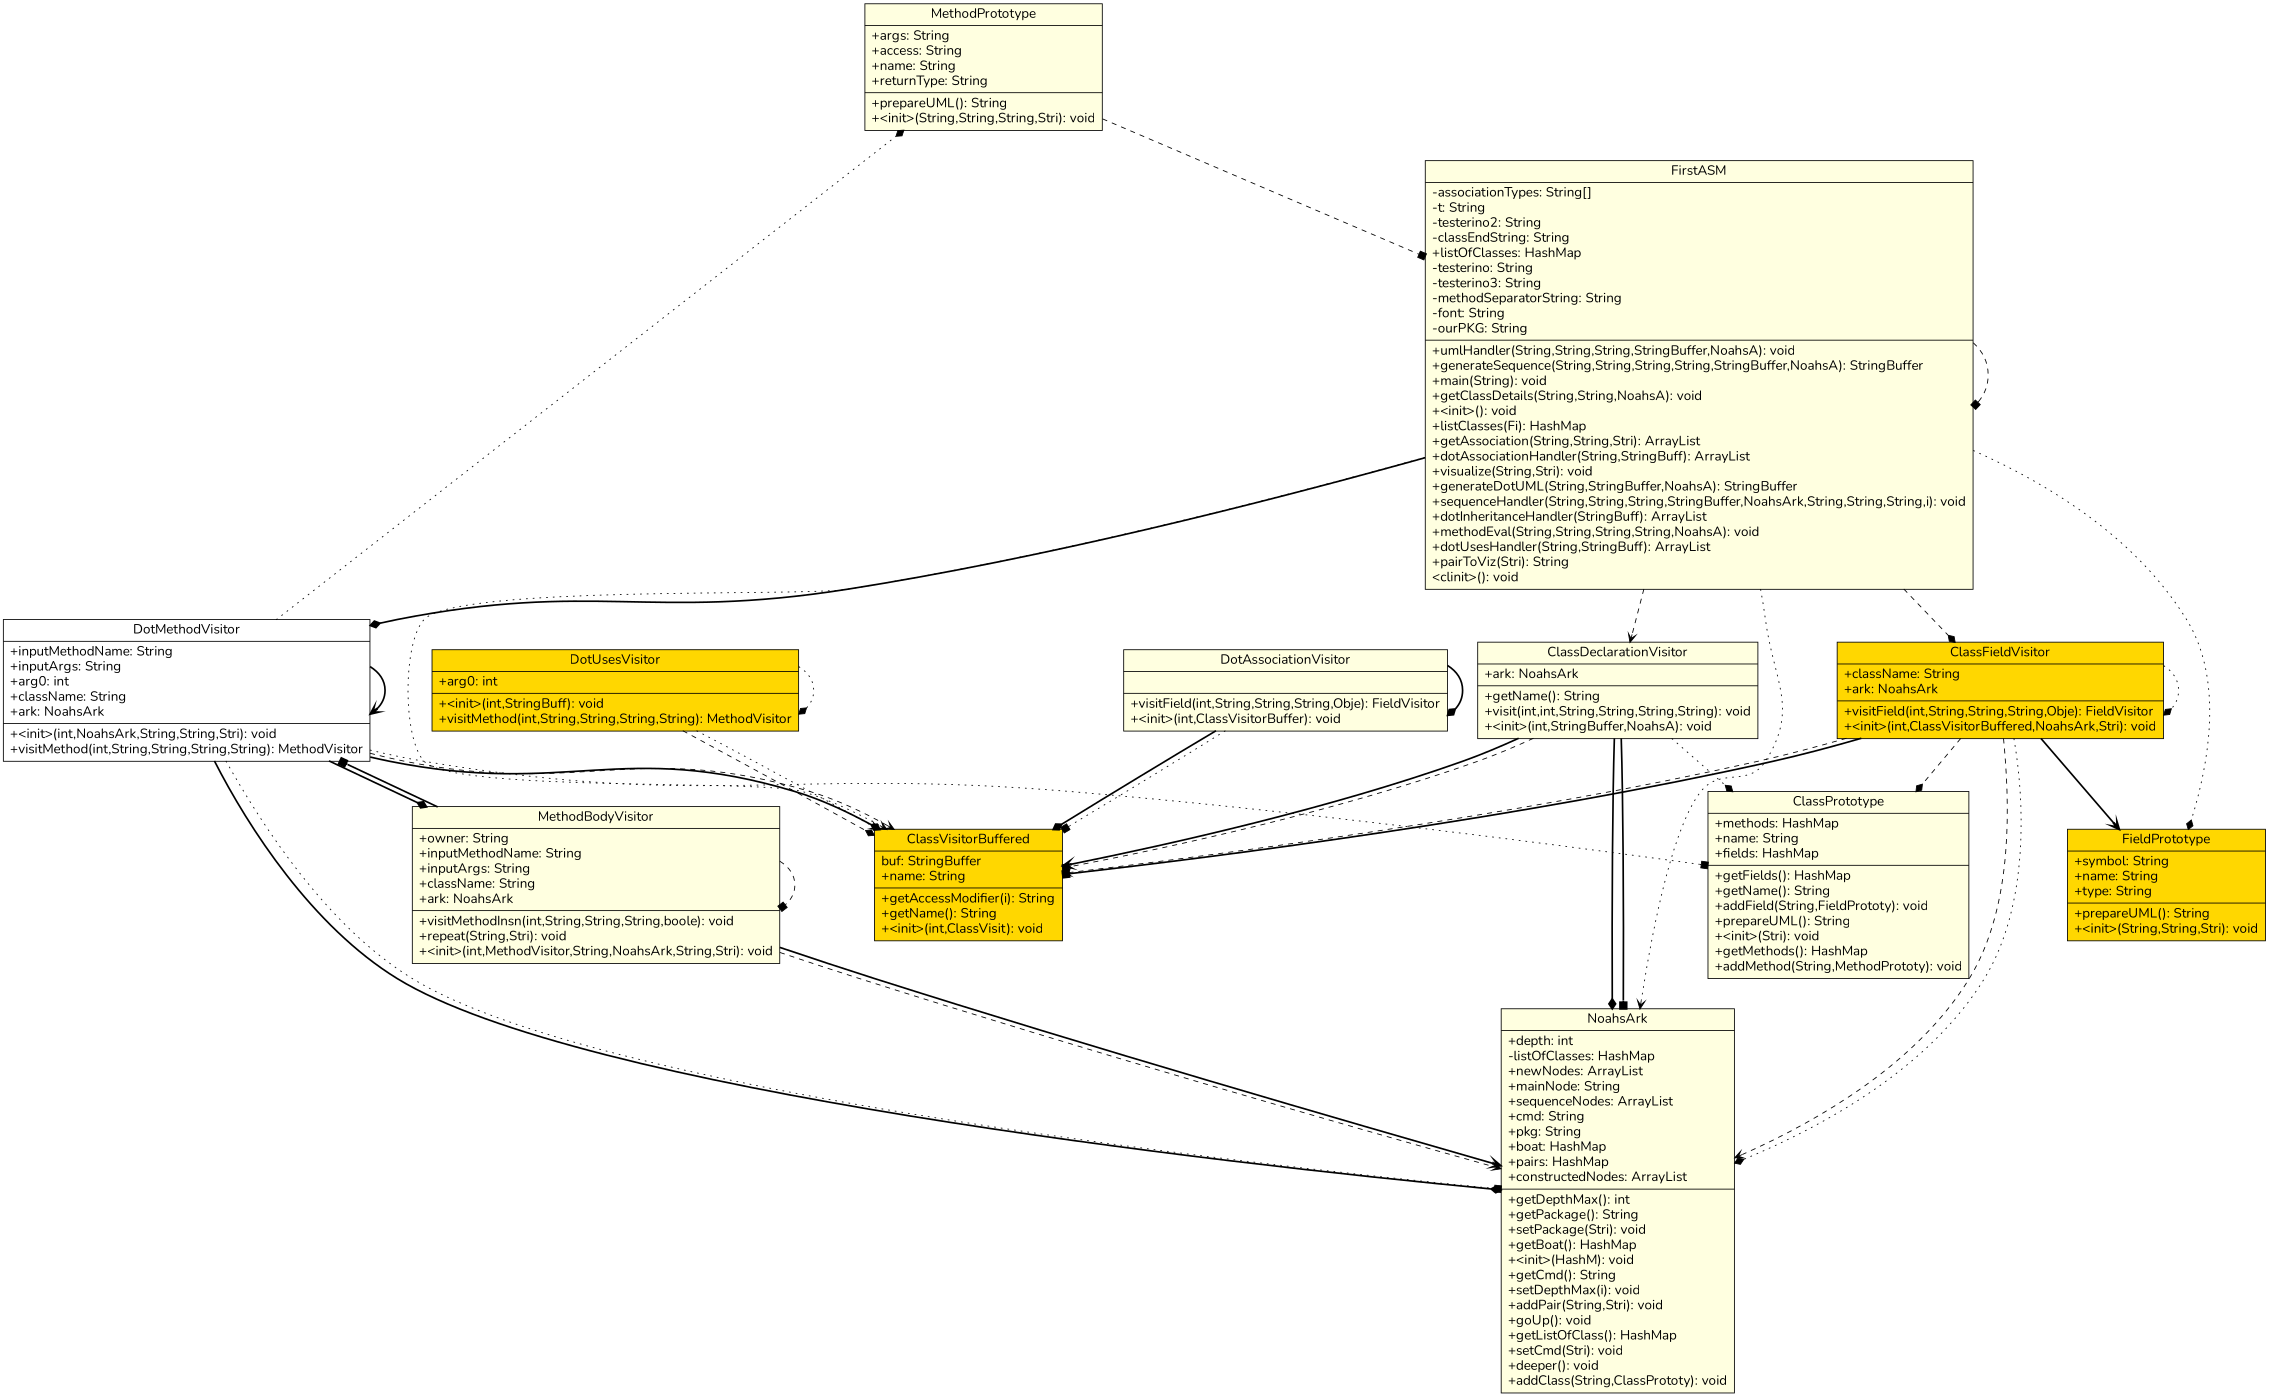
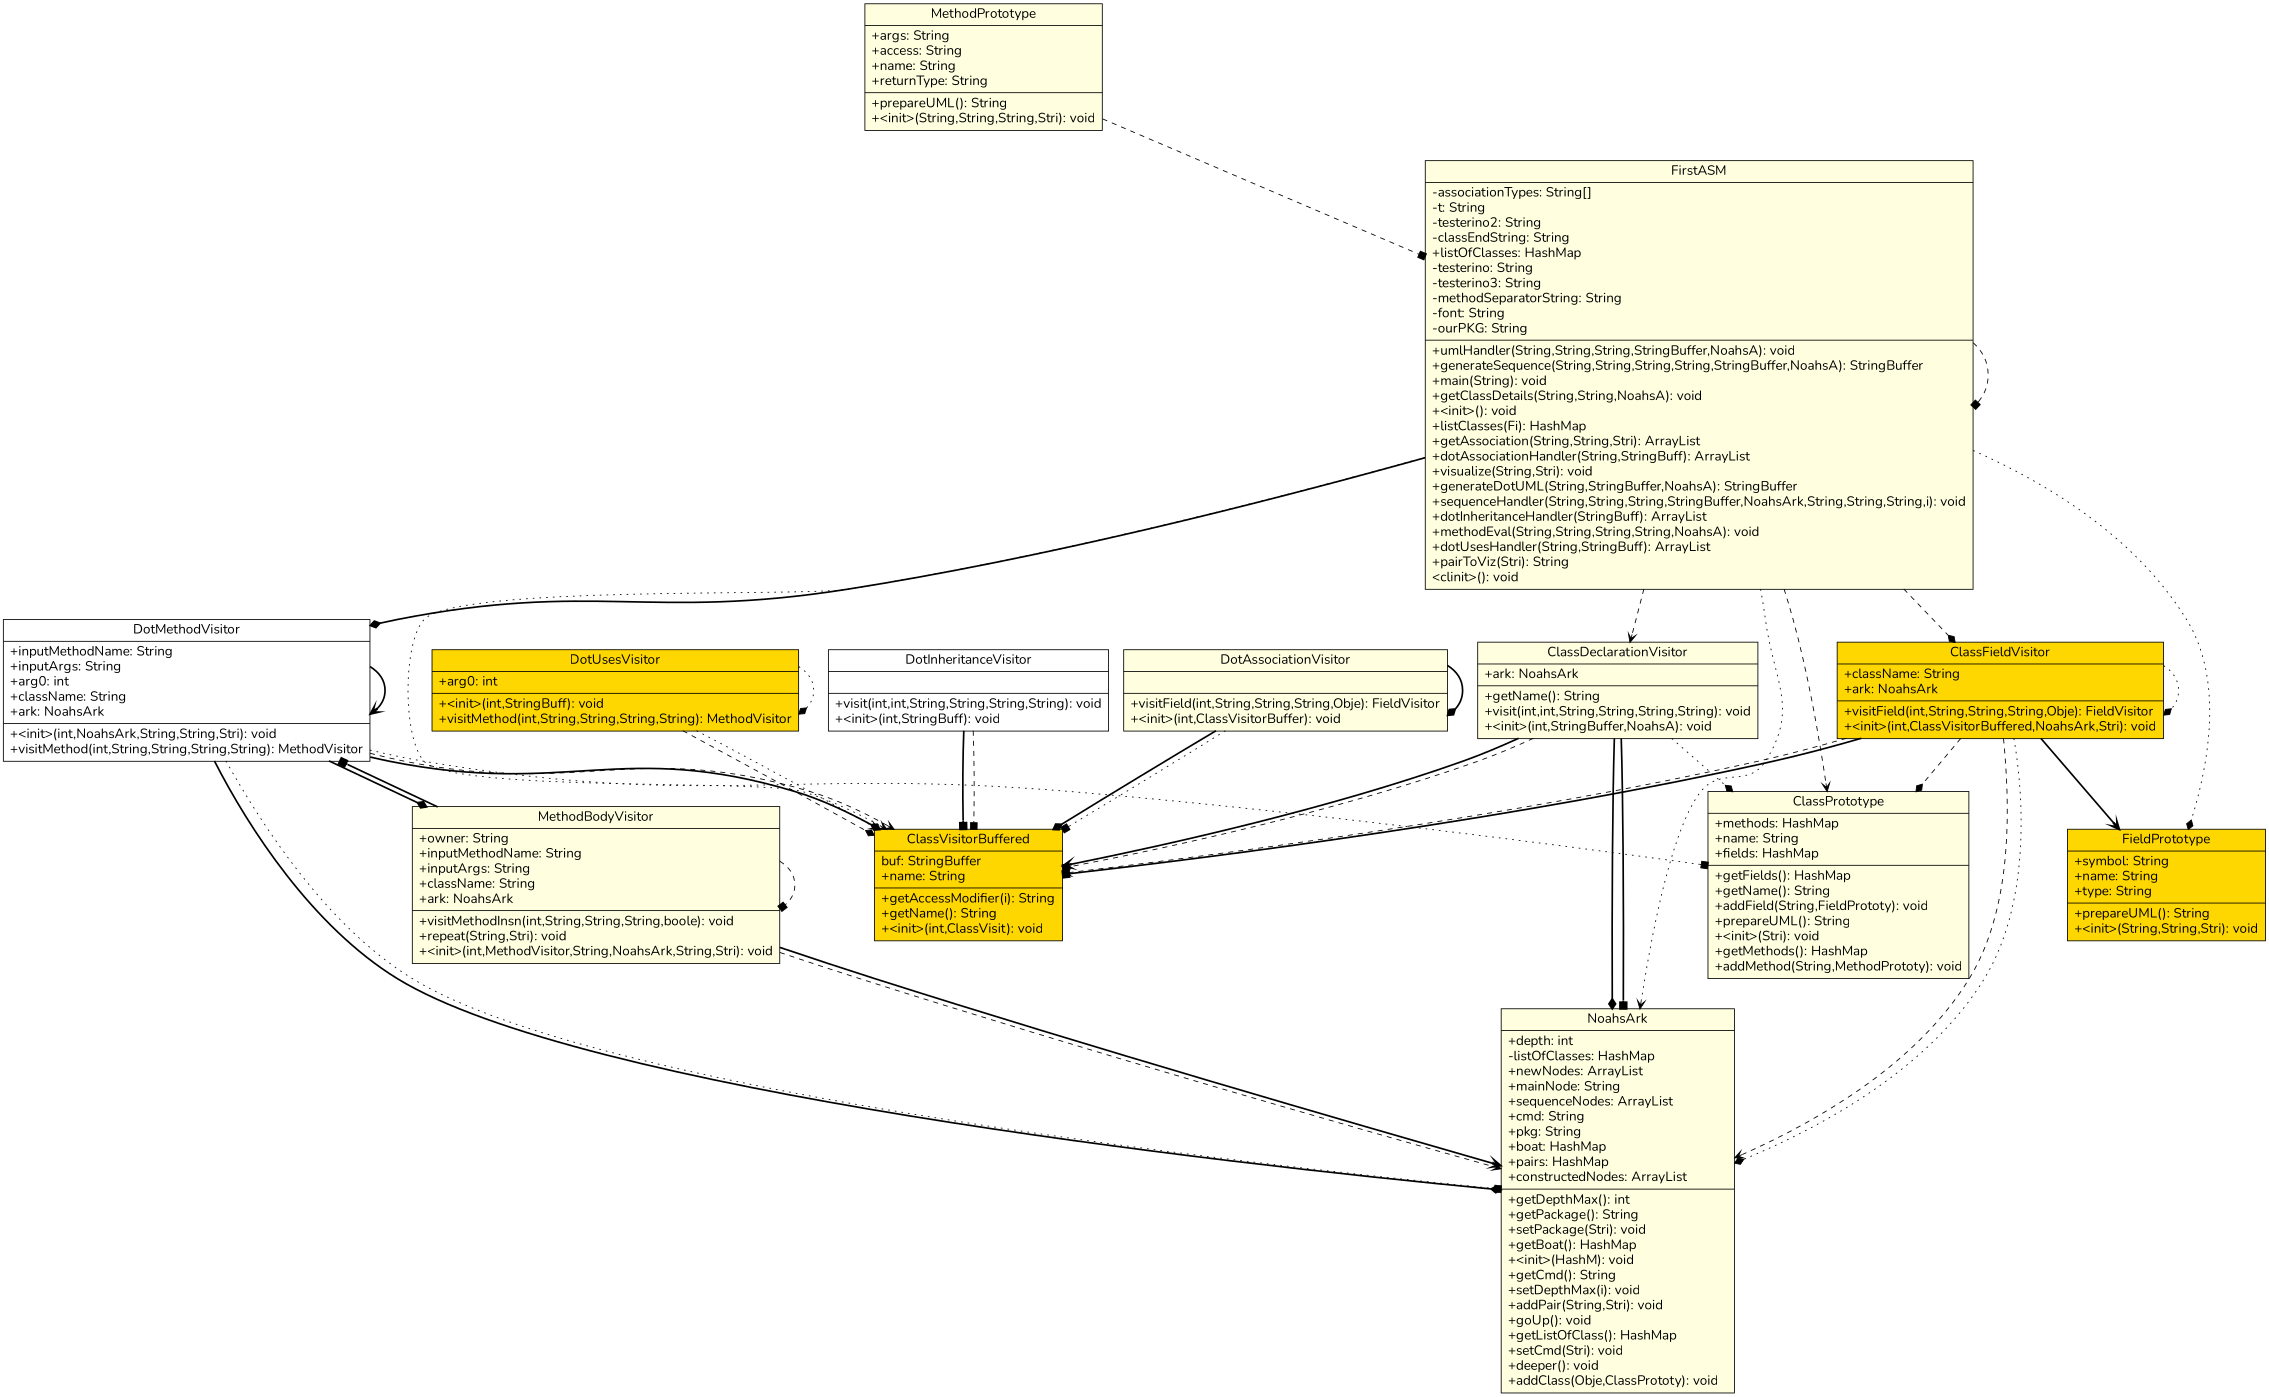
edge "DotMethodVisitor" -> "MethodPrototype": removed
edge "FirstASM" -> "ClassPrototype": added
node "DotInheritanceVisitor": added
node "NoahsArk": text "+addClass(String,ClassPrototy): void" -> "+addClass(Obje,ClassPrototy): void"
